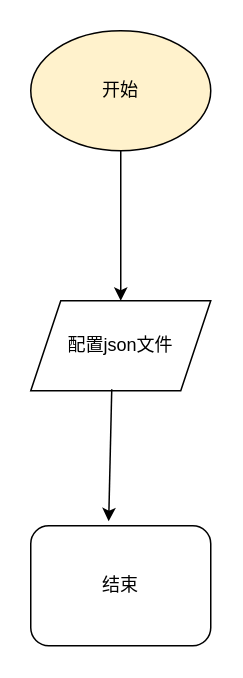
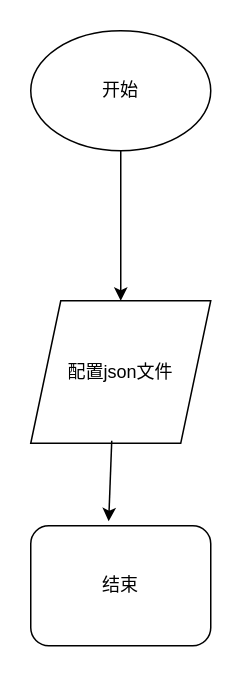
node "开始": fillcolor #fff2cc -> #ffffff
node "配置json文件": size 180x90 -> 180x143
